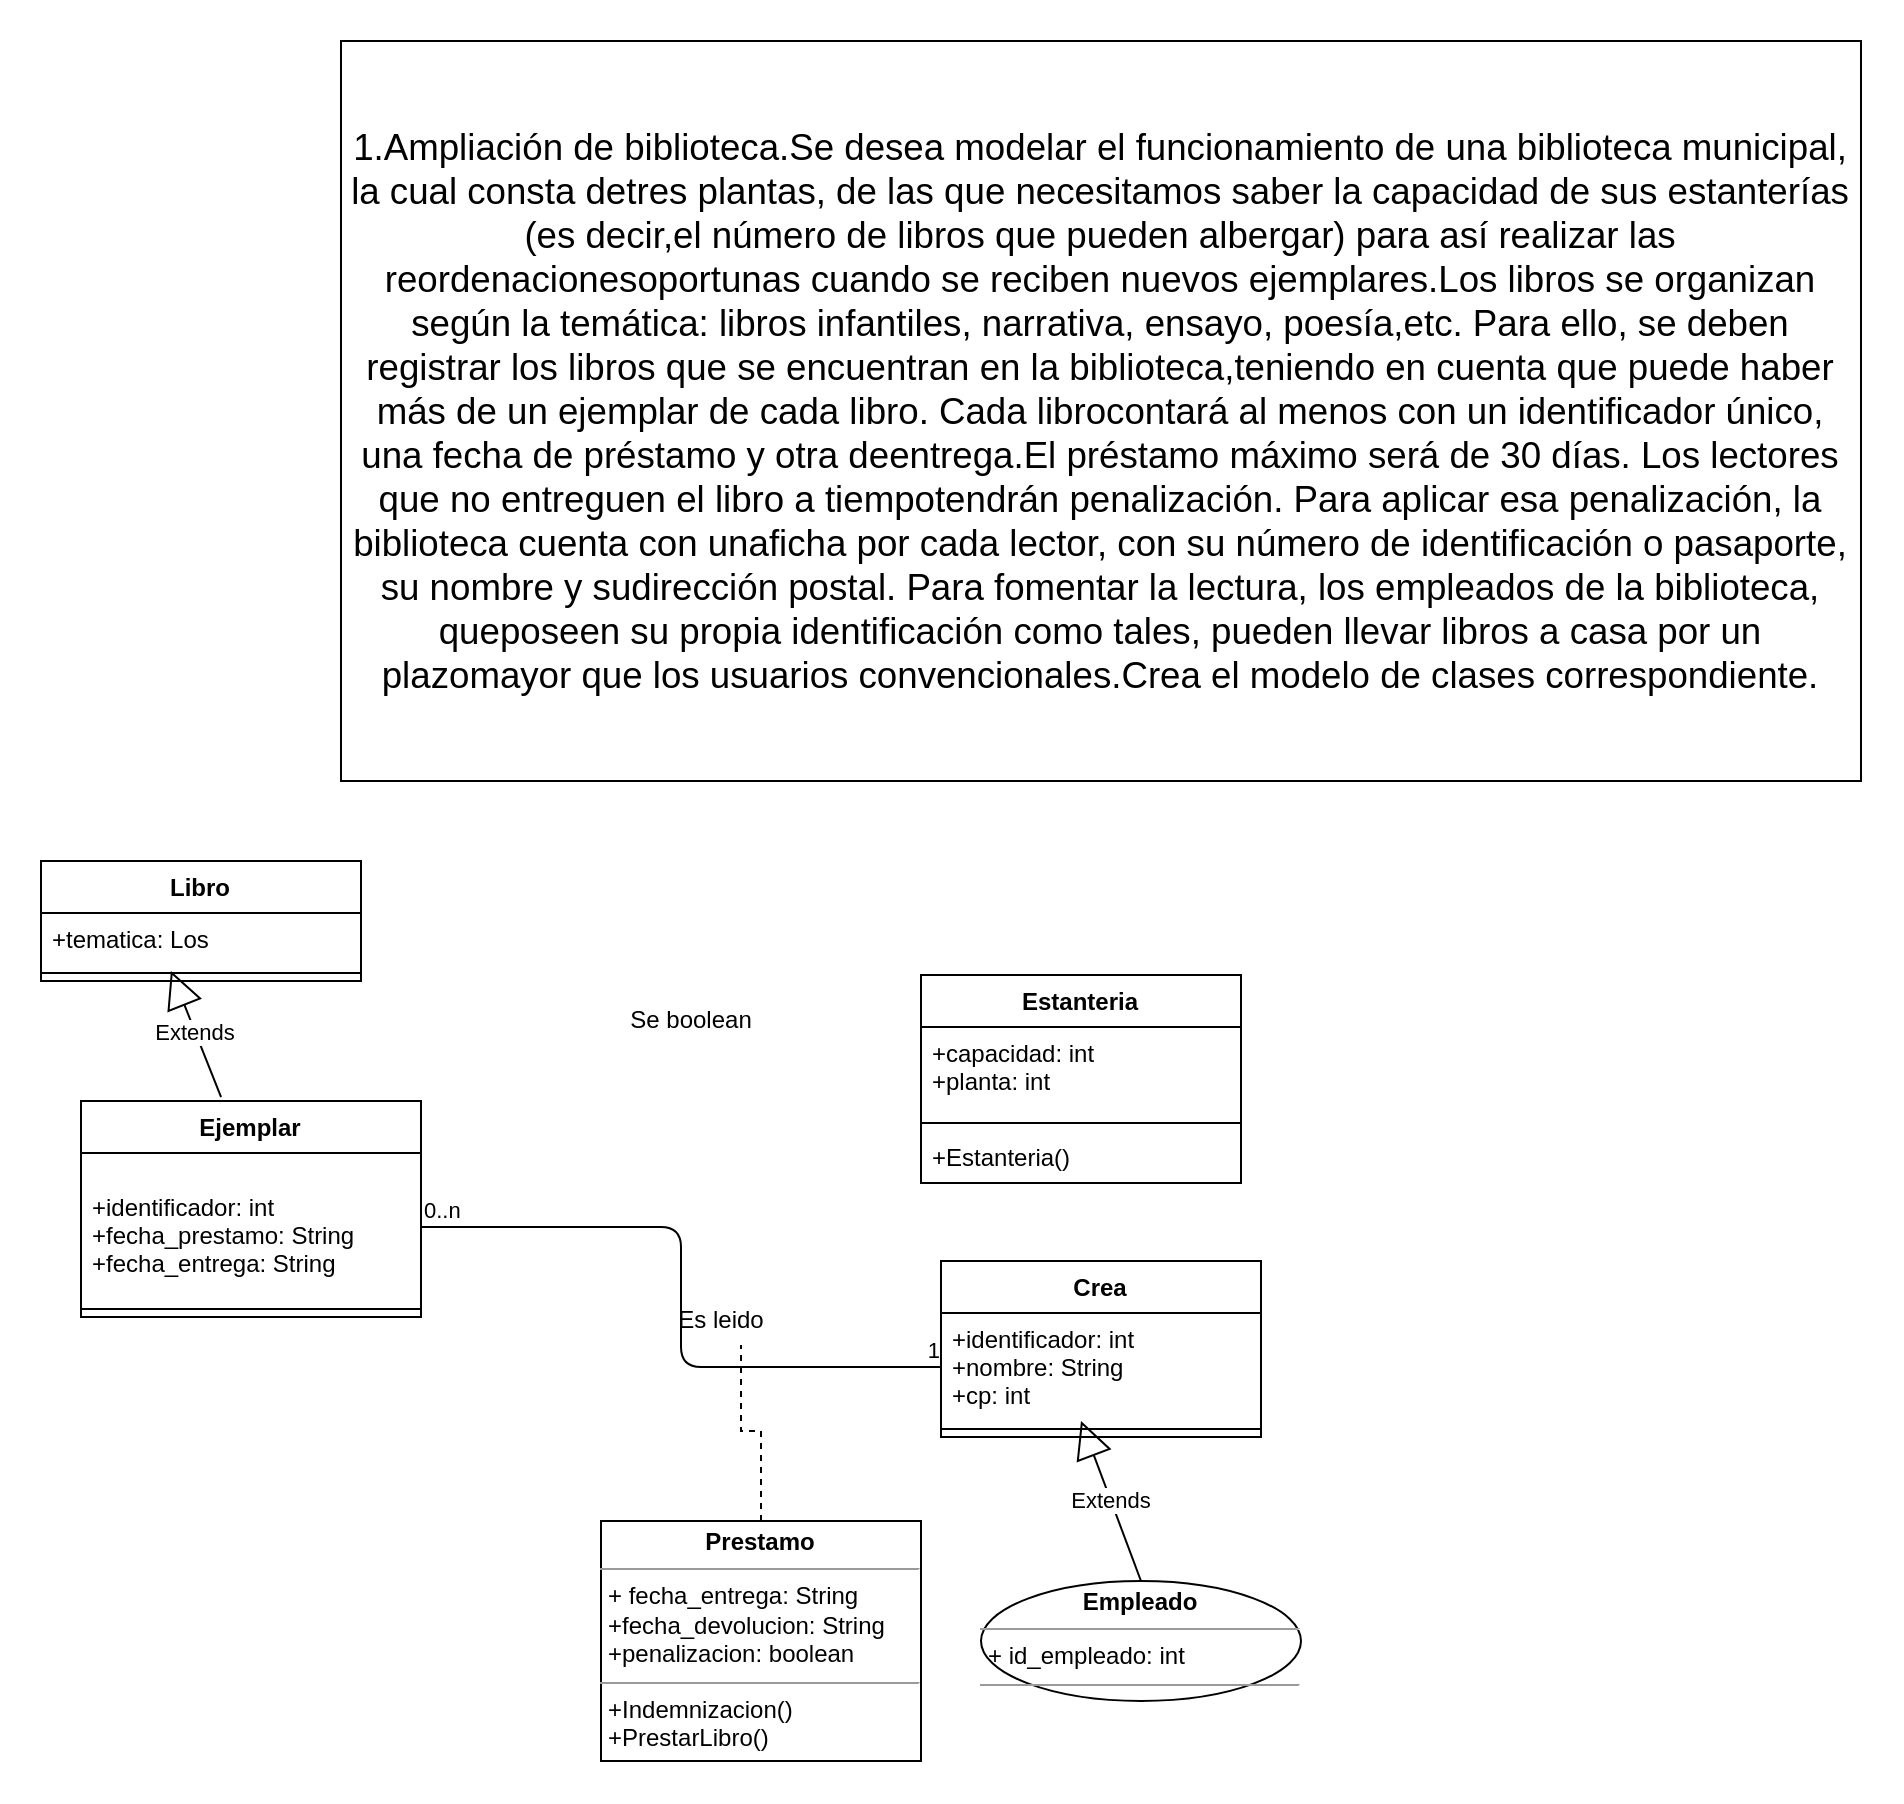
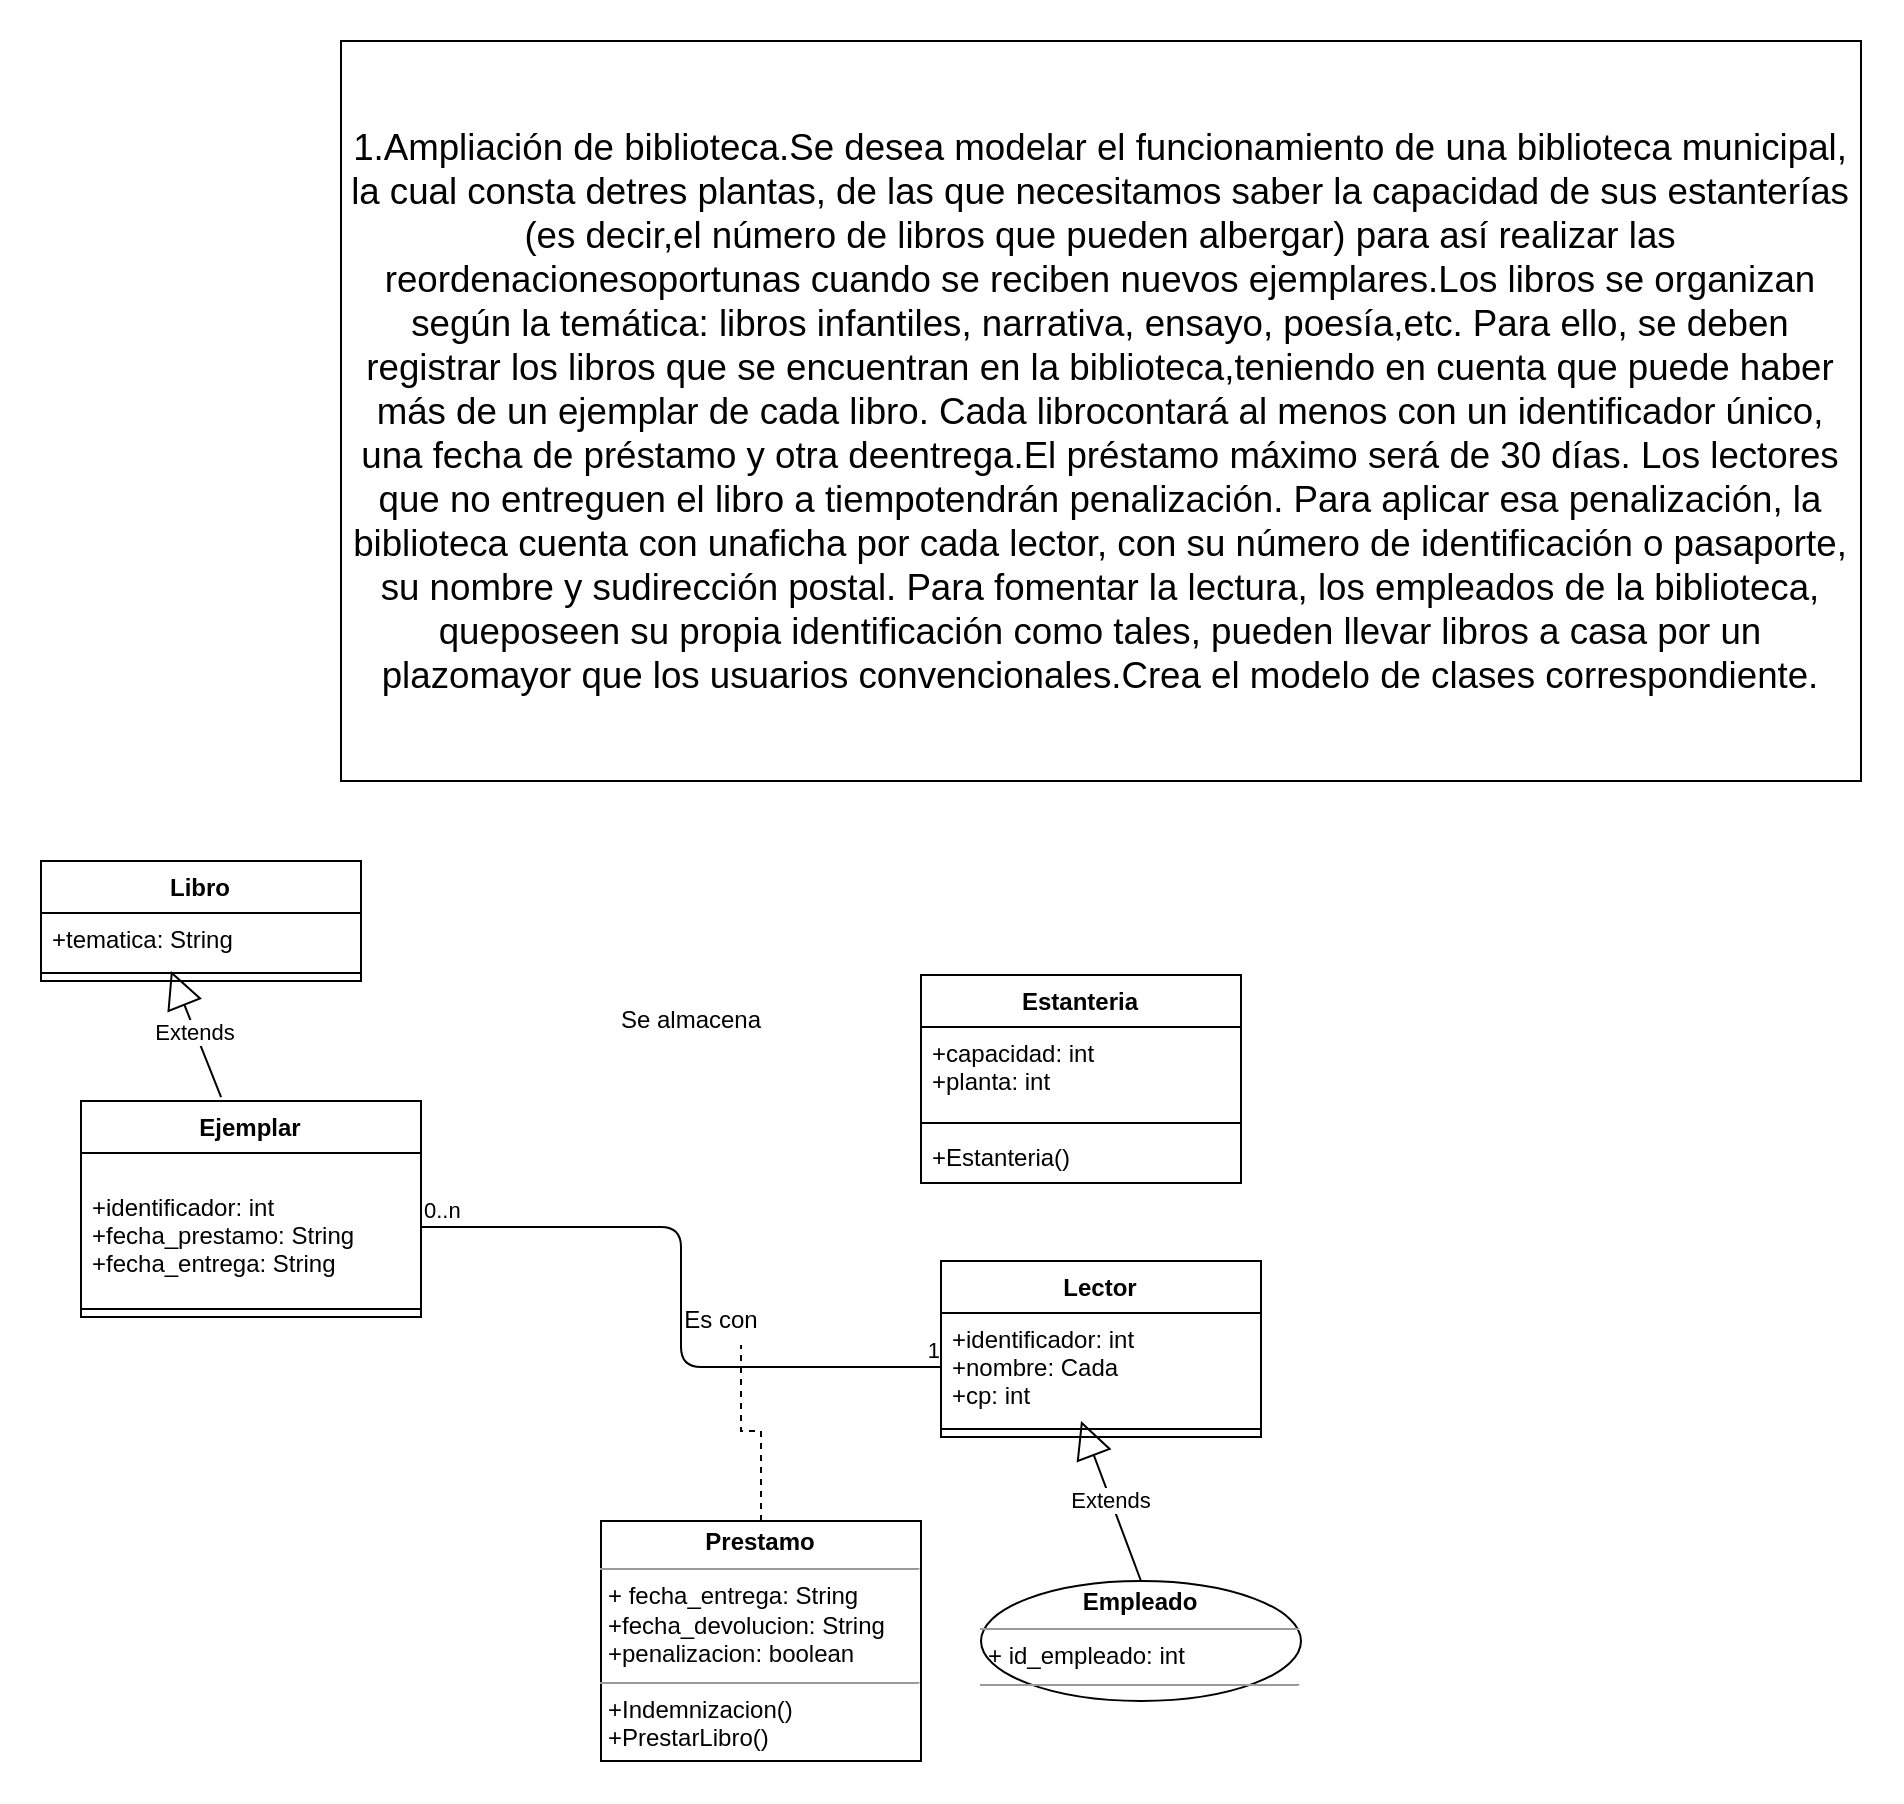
node "+tematica: Los": label "+tematica: Los" -> "+tematica: String"
node "Se boolean": label "Se boolean" -> "Se almacena"
node "Crea": label "Crea" -> "Lector"
node "Es leido": label "Es leido" -> "Es con"
node "+identificador: int +nombre: String +cp: int": label "+identificador: int +nombre: String +cp: int" -> "+identificador: int +nombre: Cada +cp: int"
